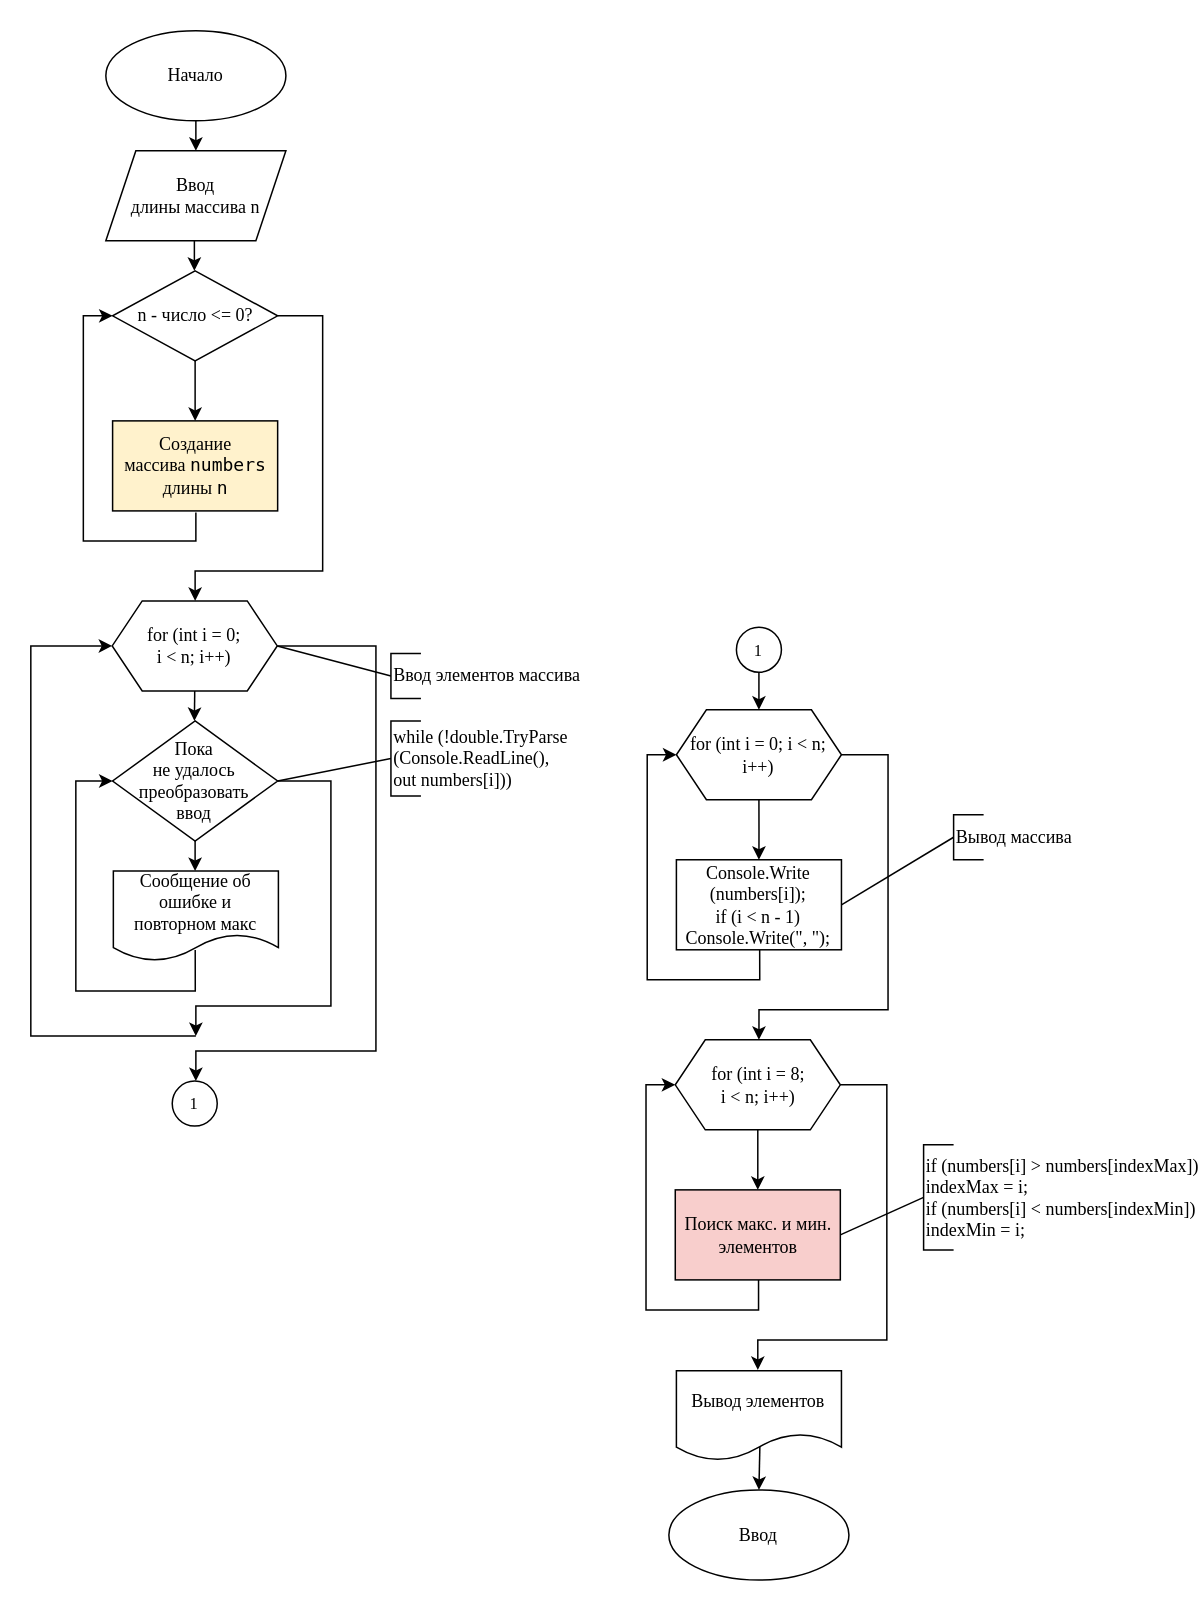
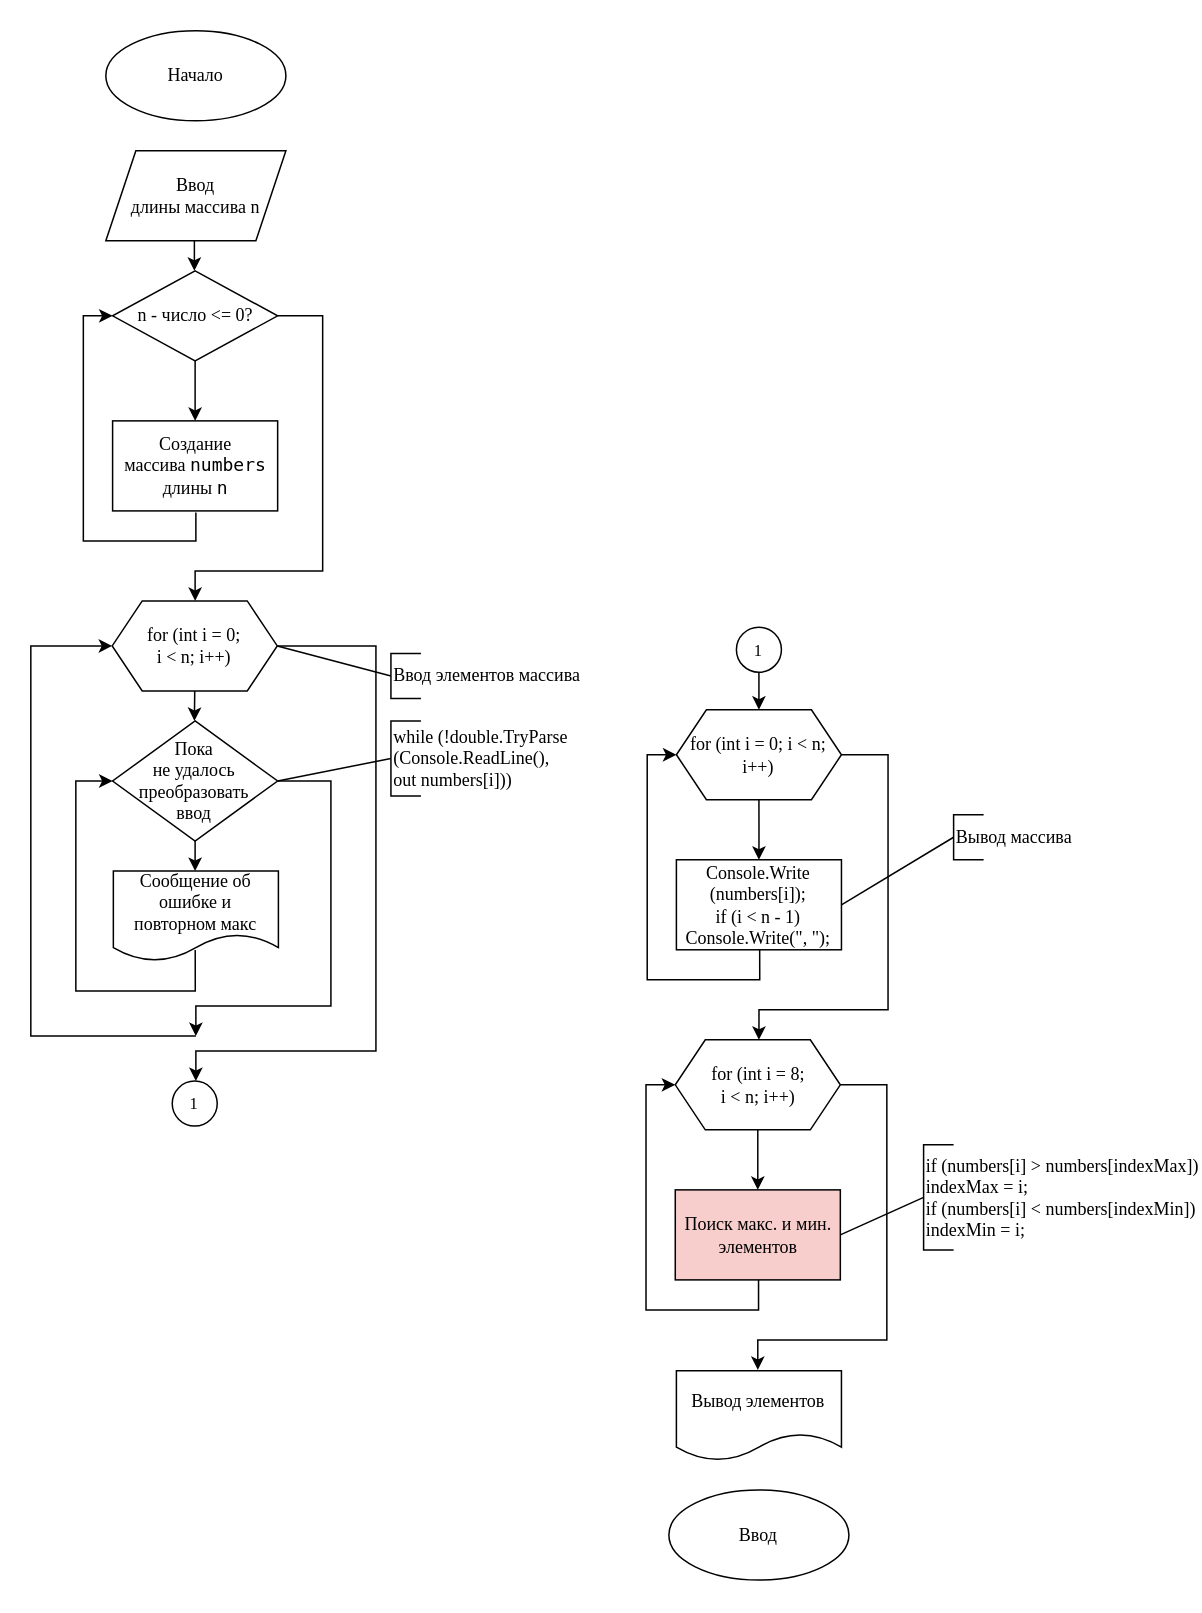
edge "Начало" -> "Ввод длины массива n": removed
node "Создание массива numbers длины n": fillcolor #fff2cc -> #ffffff
edge "Вывод элементов" -> "Ввод": removed
